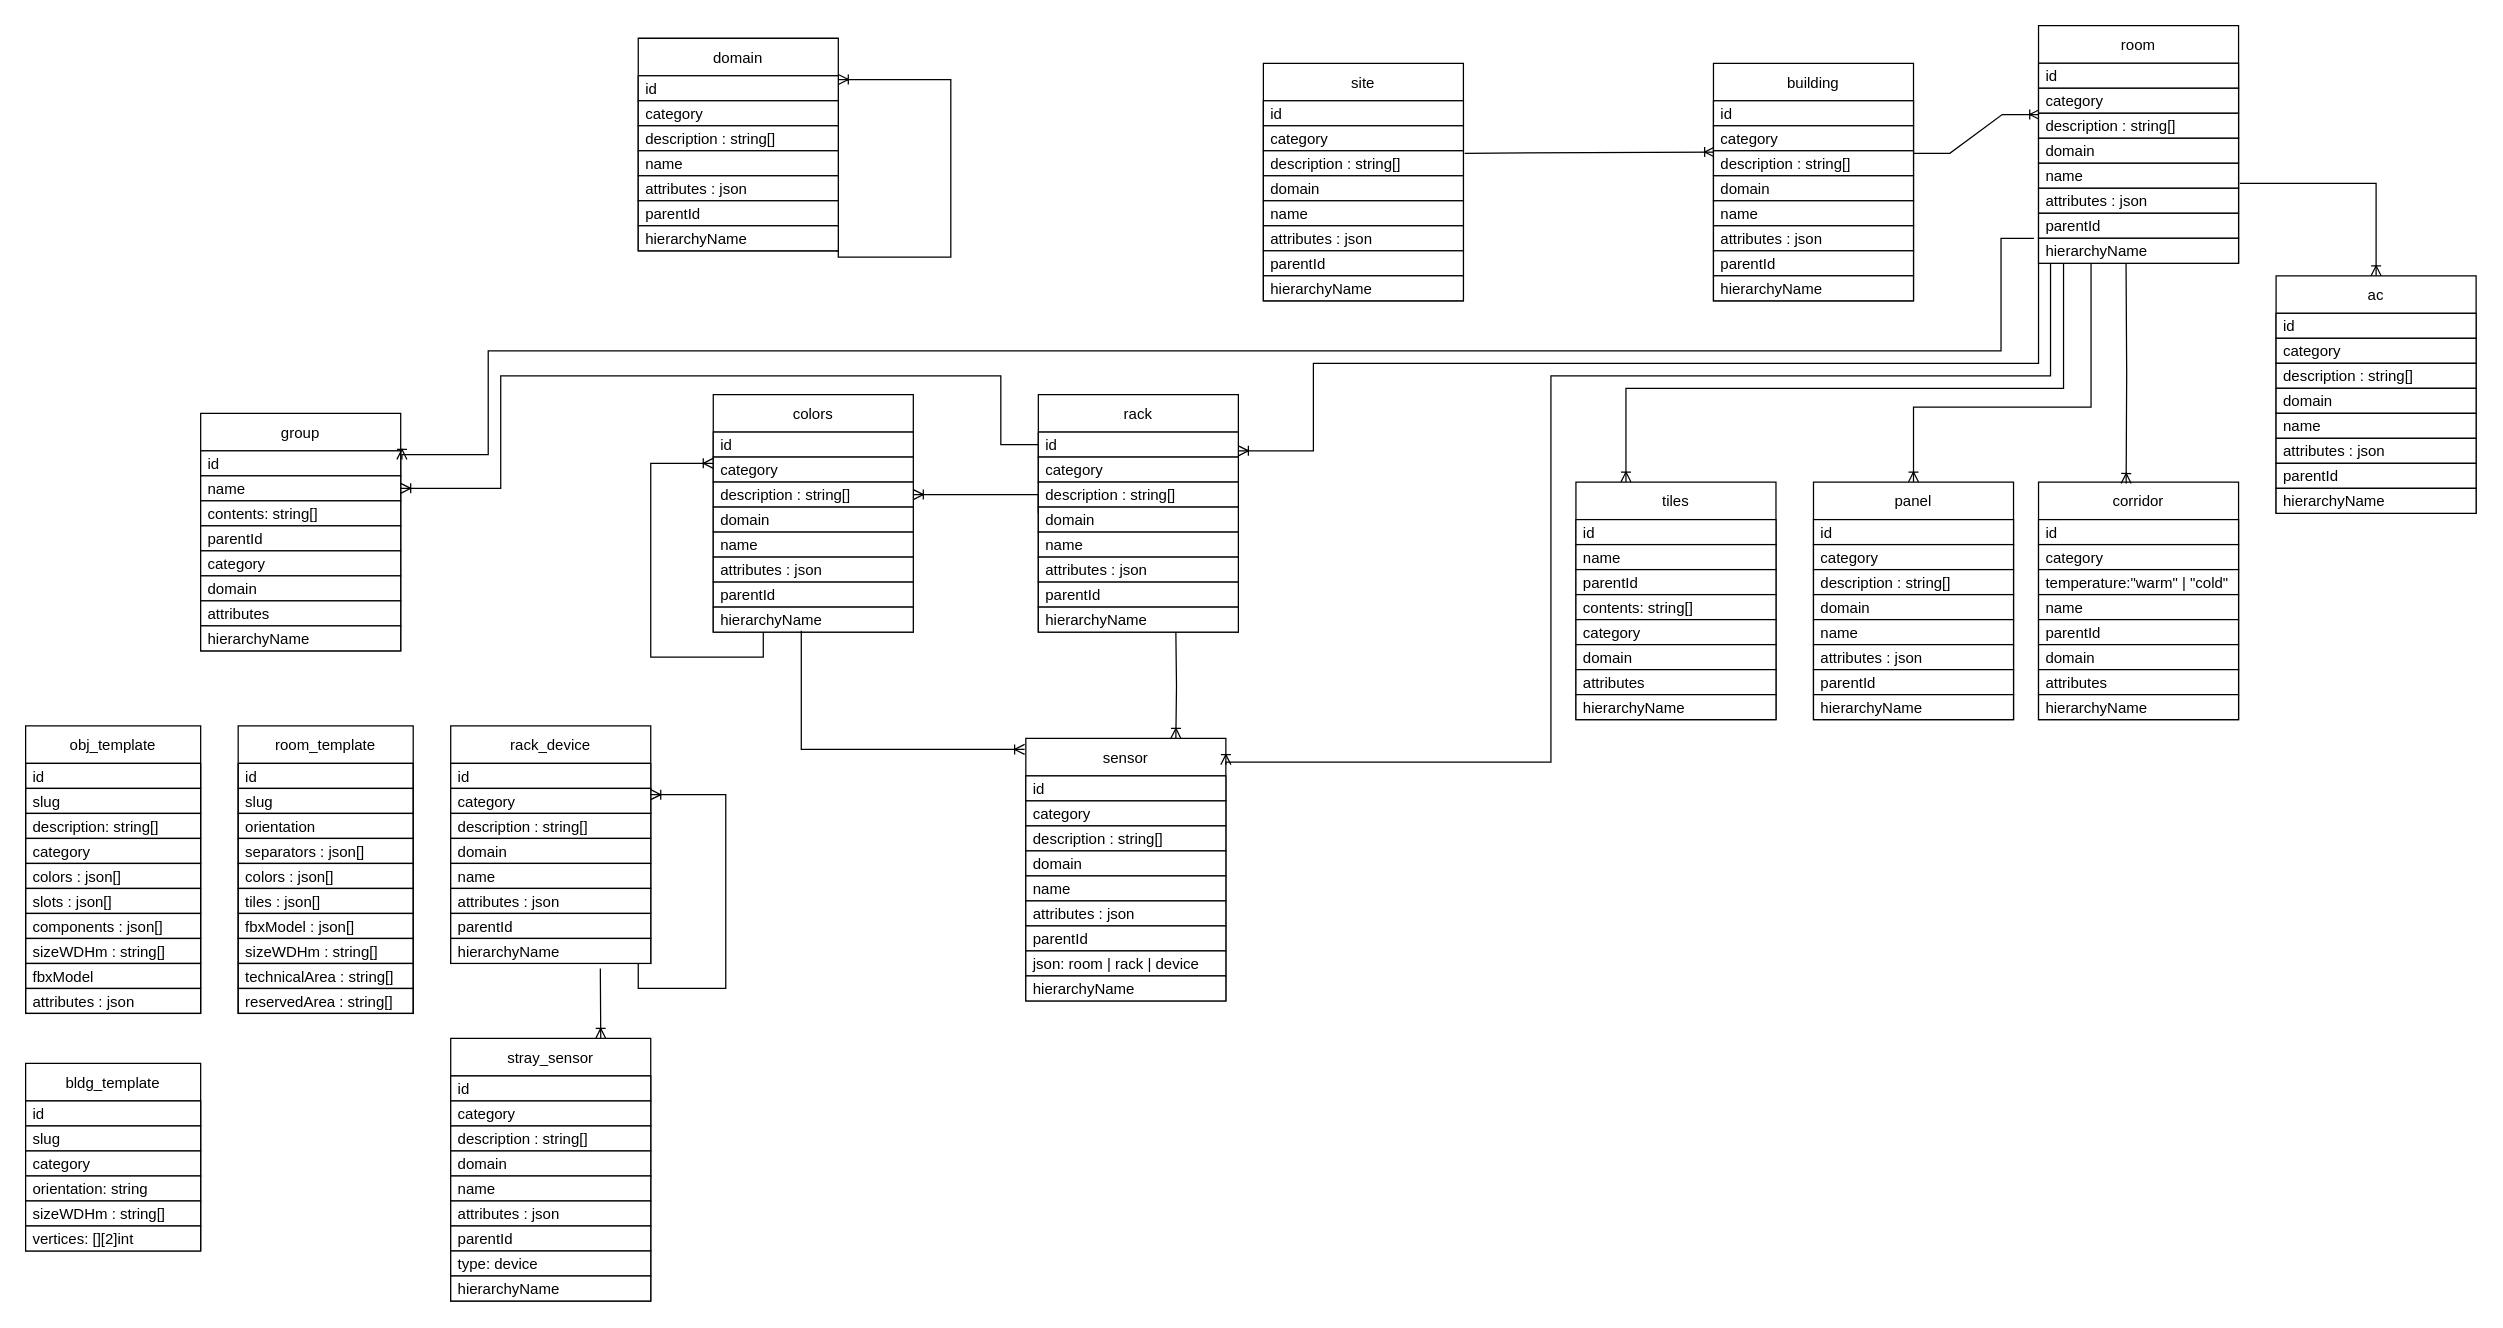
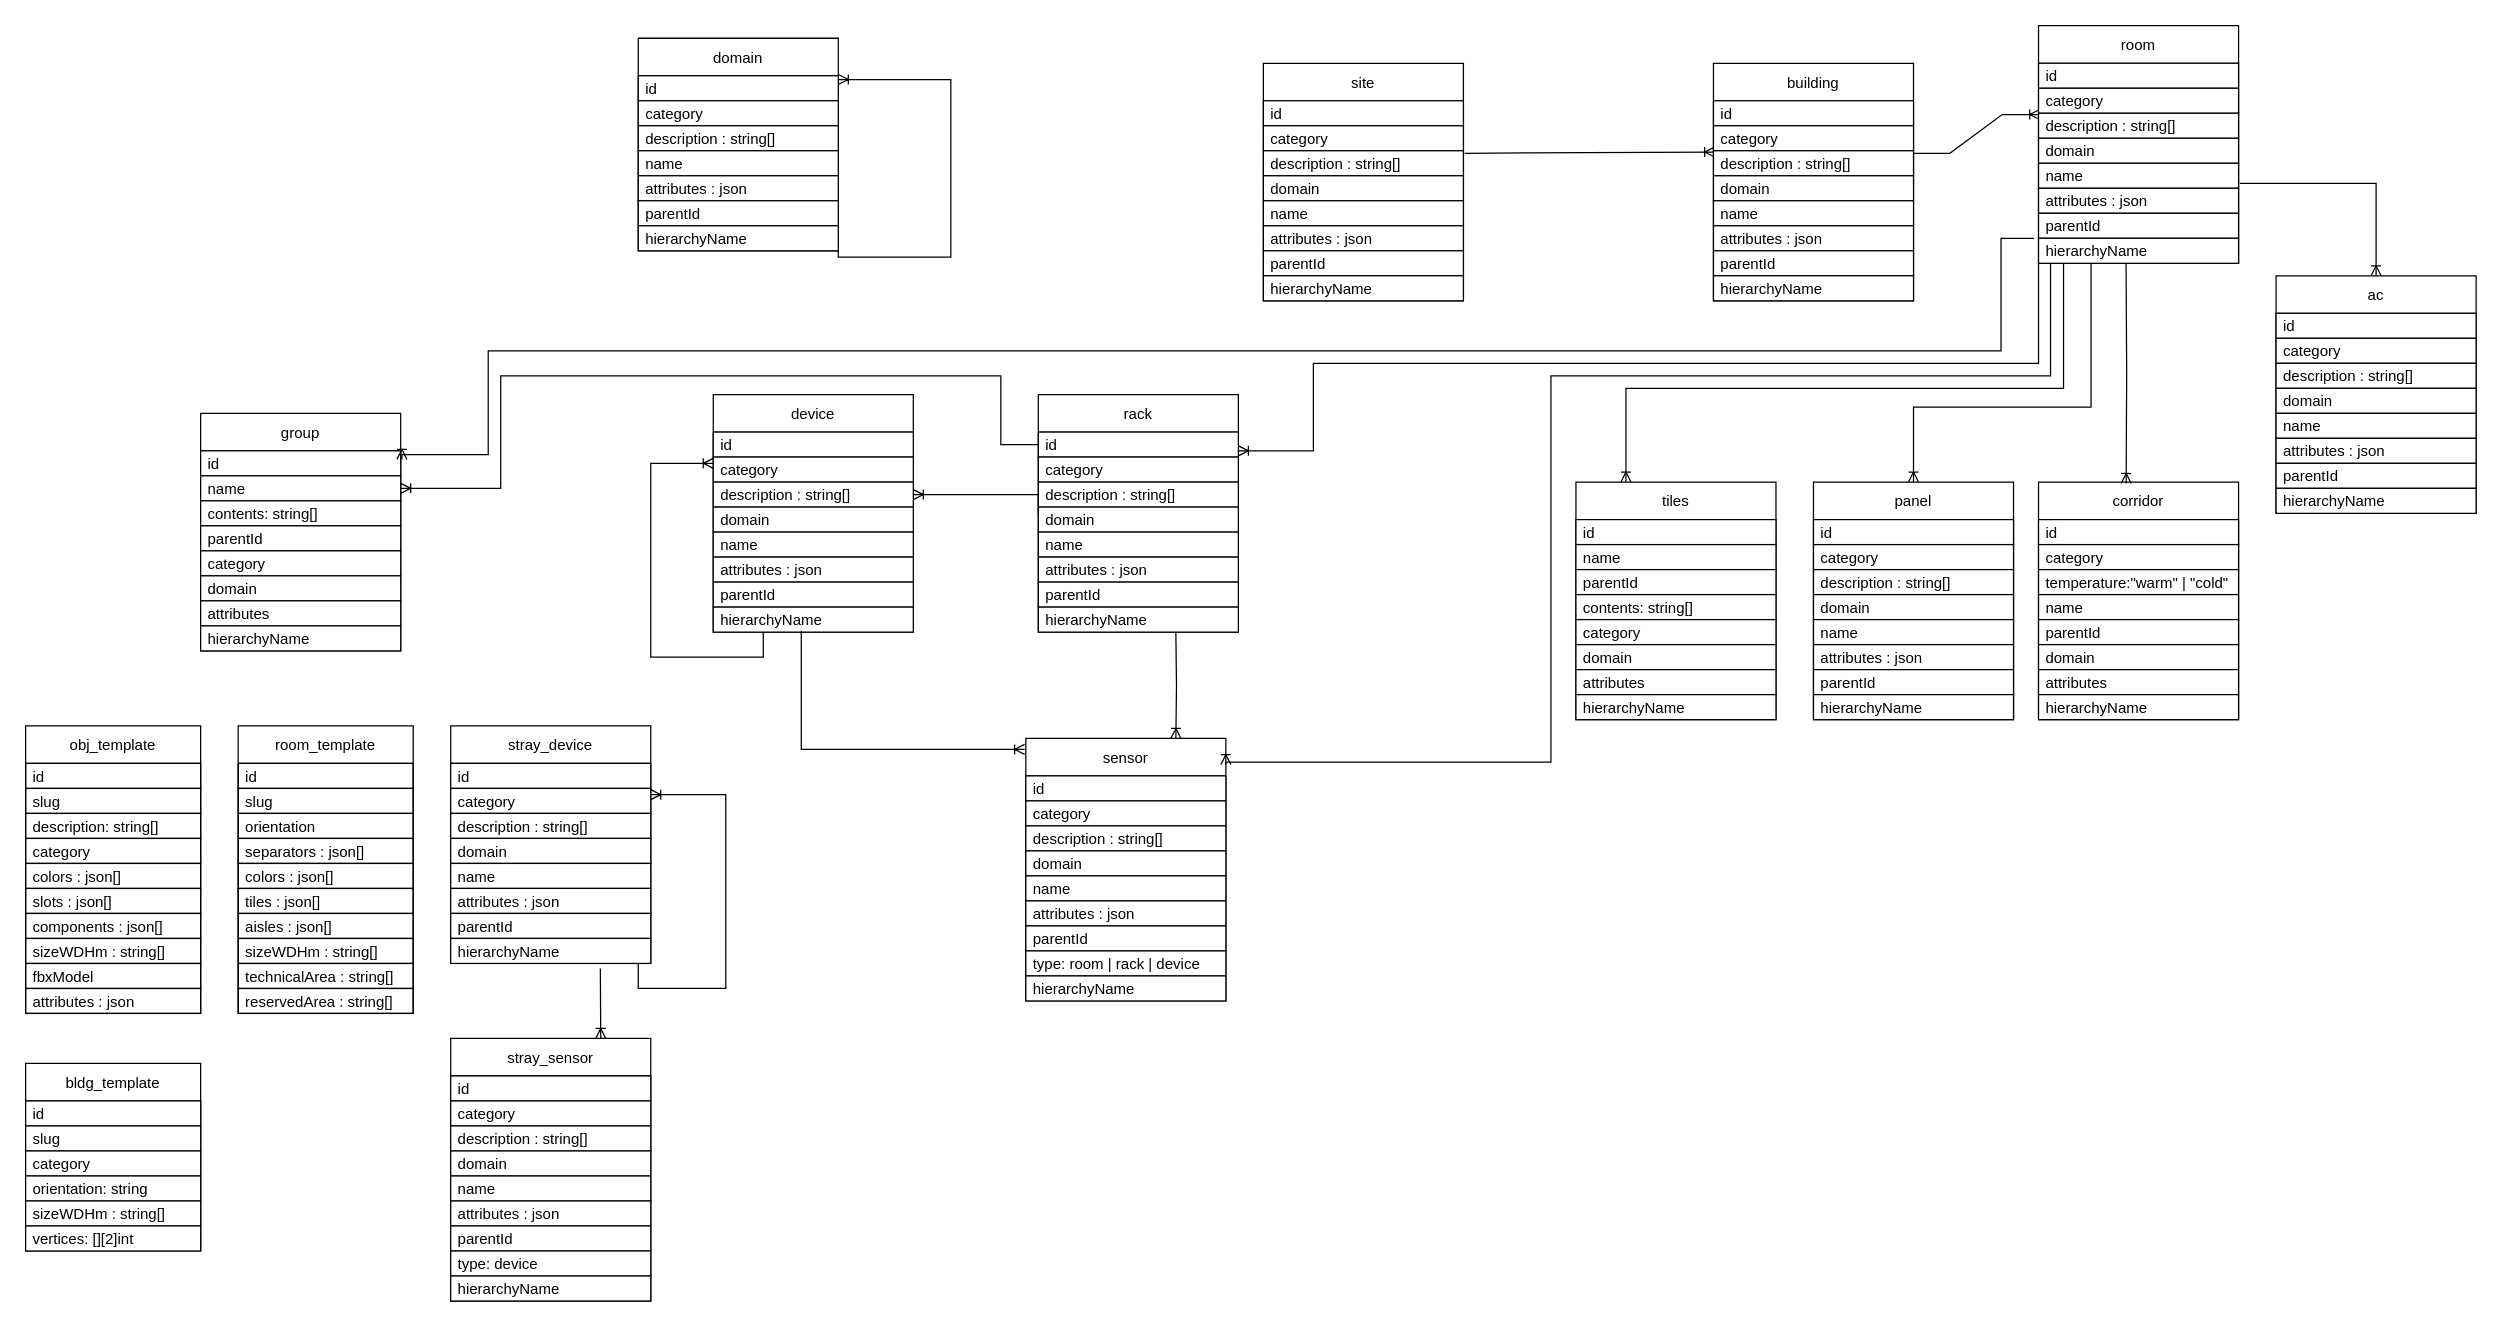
node "colors": label "colors" -> "device"
node "rack_device": label "rack_device" -> "stray_device"
node "fbxModel : json[]": label "fbxModel : json[]" -> "aisles : json[]"
node "json: room | rack | device": label "json: room | rack | device" -> "type: room | rack | device"
